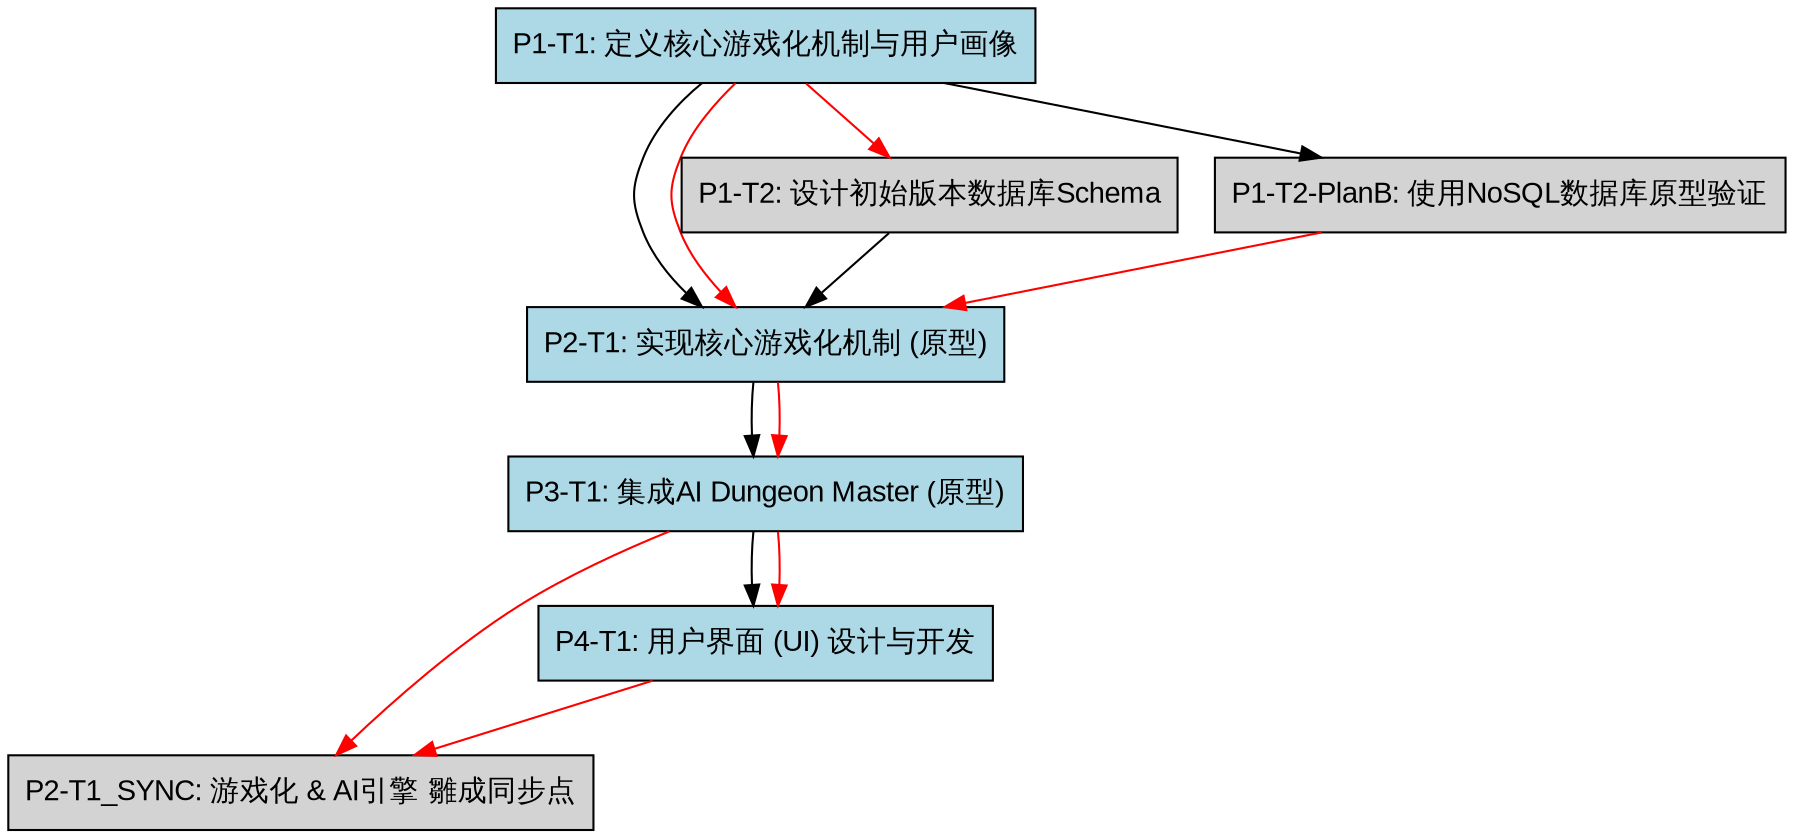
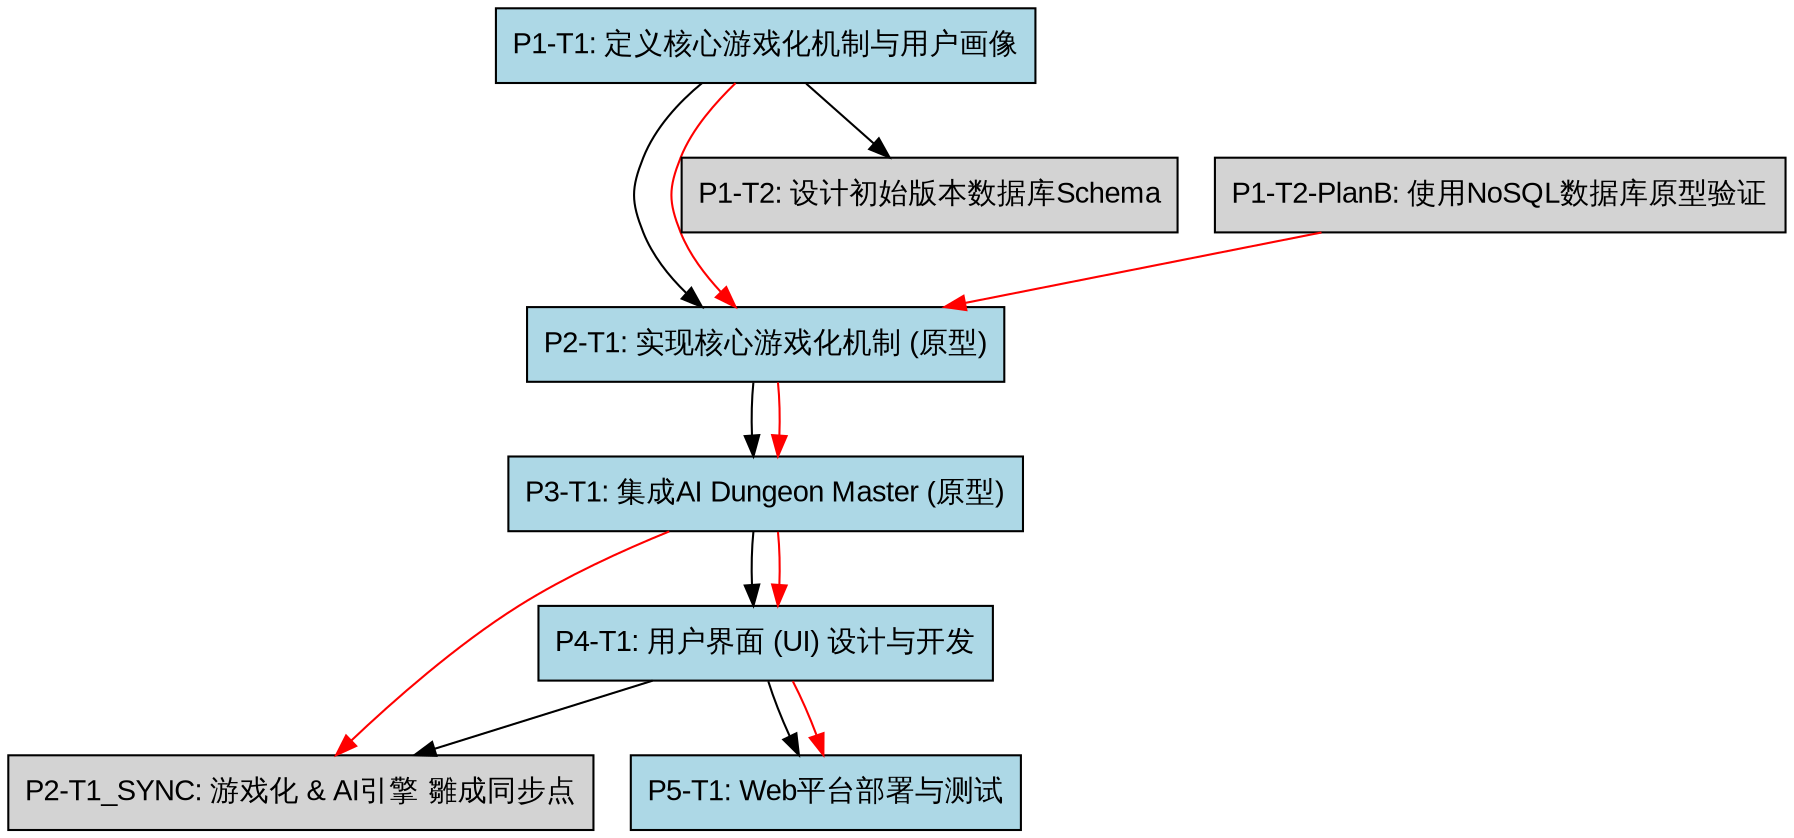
edge "P1-T1: 定义核心游戏化机制与用户画像" -> "P1-T2: 设计初始版本数据库Schema": color red -> black
edge "P1-T1: 定义核心游戏化机制与用户画像" -> "P1-T2-PlanB: 使用NoSQL数据库原型验证": removed
edge "P1-T2: 设计初始版本数据库Schema" -> "P2-T1: 实现核心游戏化机制 (原型)": removed
edge "P4-T1: 用户界面 (UI) 设计与开发" -> "P2-T1_SYNC: 游戏化 & AI引擎 雛成同步点": color red -> black
node "P5-T1: Web平台部署与测试": added
